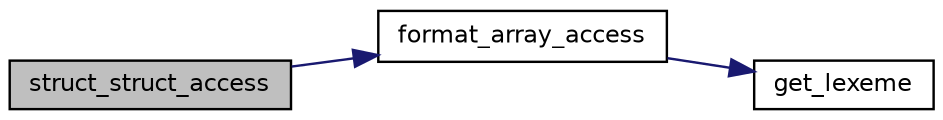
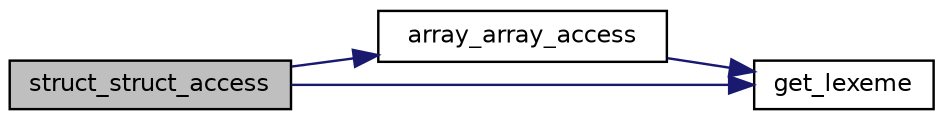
node "format_array_access": label "format_array_access" -> "array_array_access"
edge "struct_struct_access" -> "get_lexeme": added
